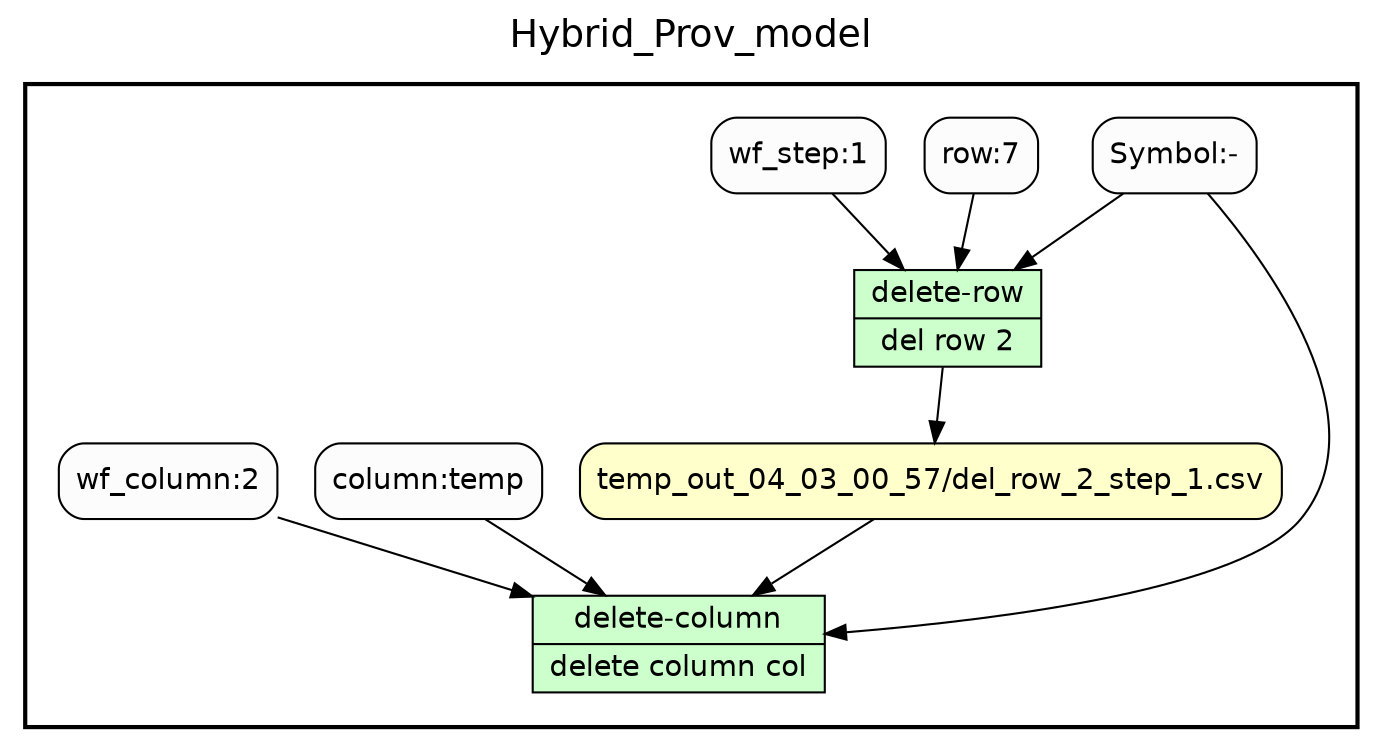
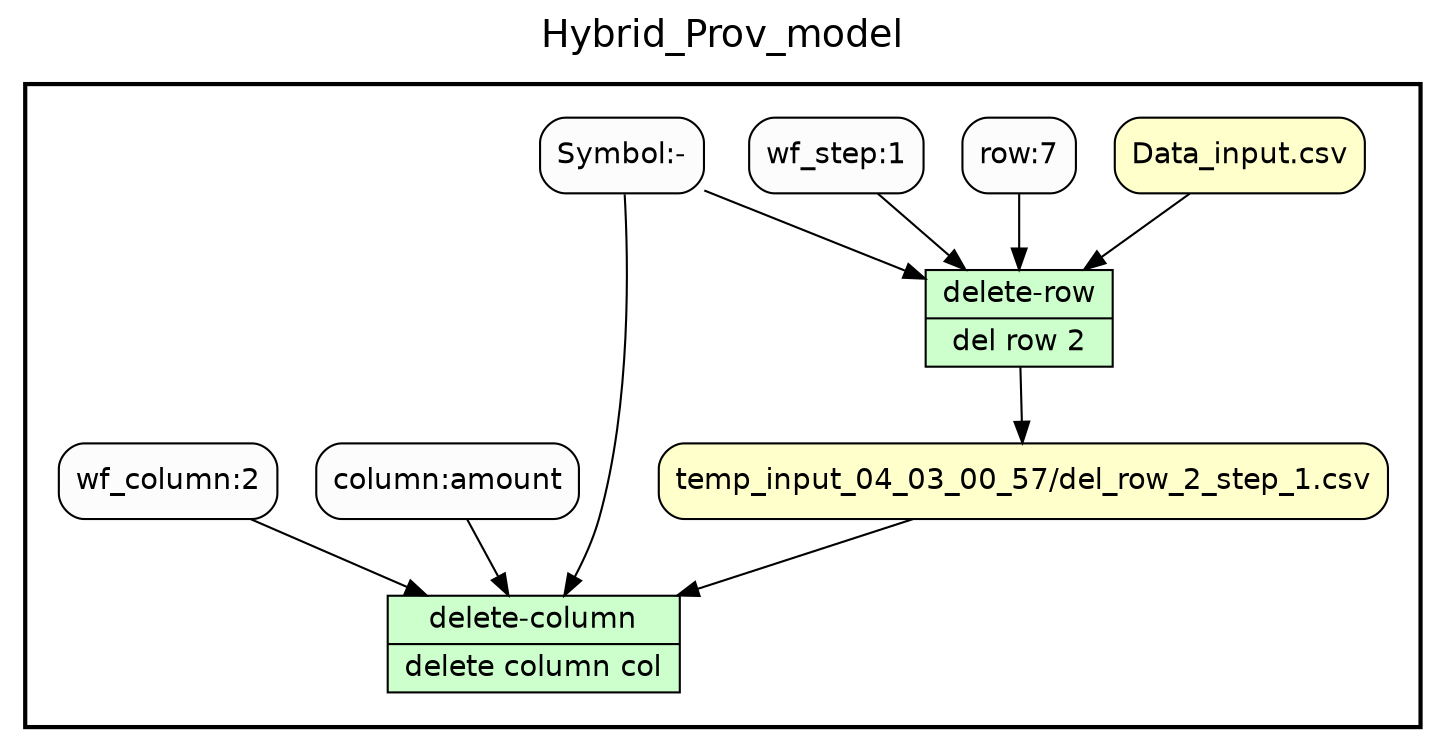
node "Data_input.csv": added
node "column:temp": label "column:temp" -> "column:amount"
node "temp_out_04_03_00_57/del_row_2_step_1.csv": label "temp_out_04_03_00_57/del_row_2_step_1.csv" -> "temp_input_04_03_00_57/del_row_2_step_1.csv"
